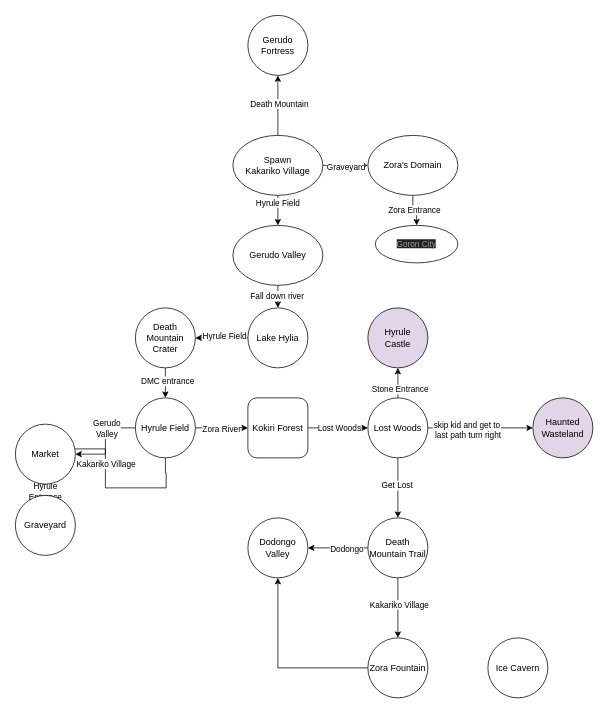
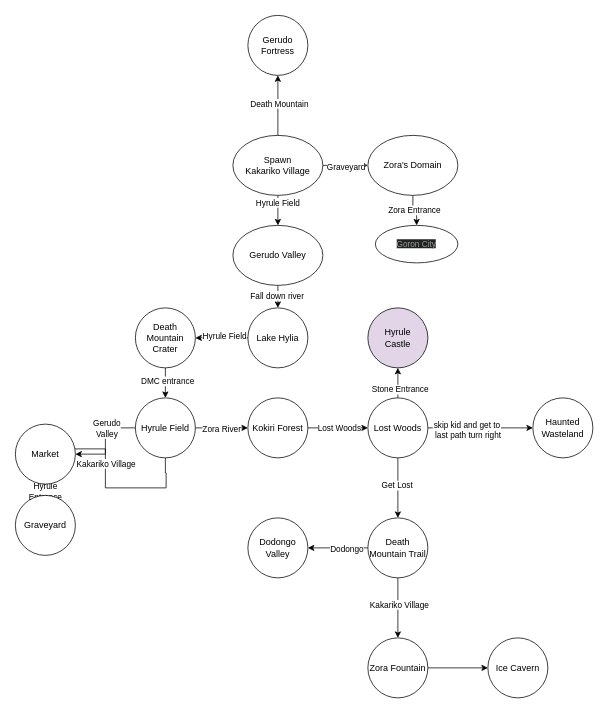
node "Kokiri Forest": shape rounded rectangle -> ellipse
node "Haunted Wasteland": fillcolor #e1d5e7 -> #ffffff
edge "Zora Fountain" -> "Dodongo Valley": now "Zora Fountain" -> "Ice Cavern"
